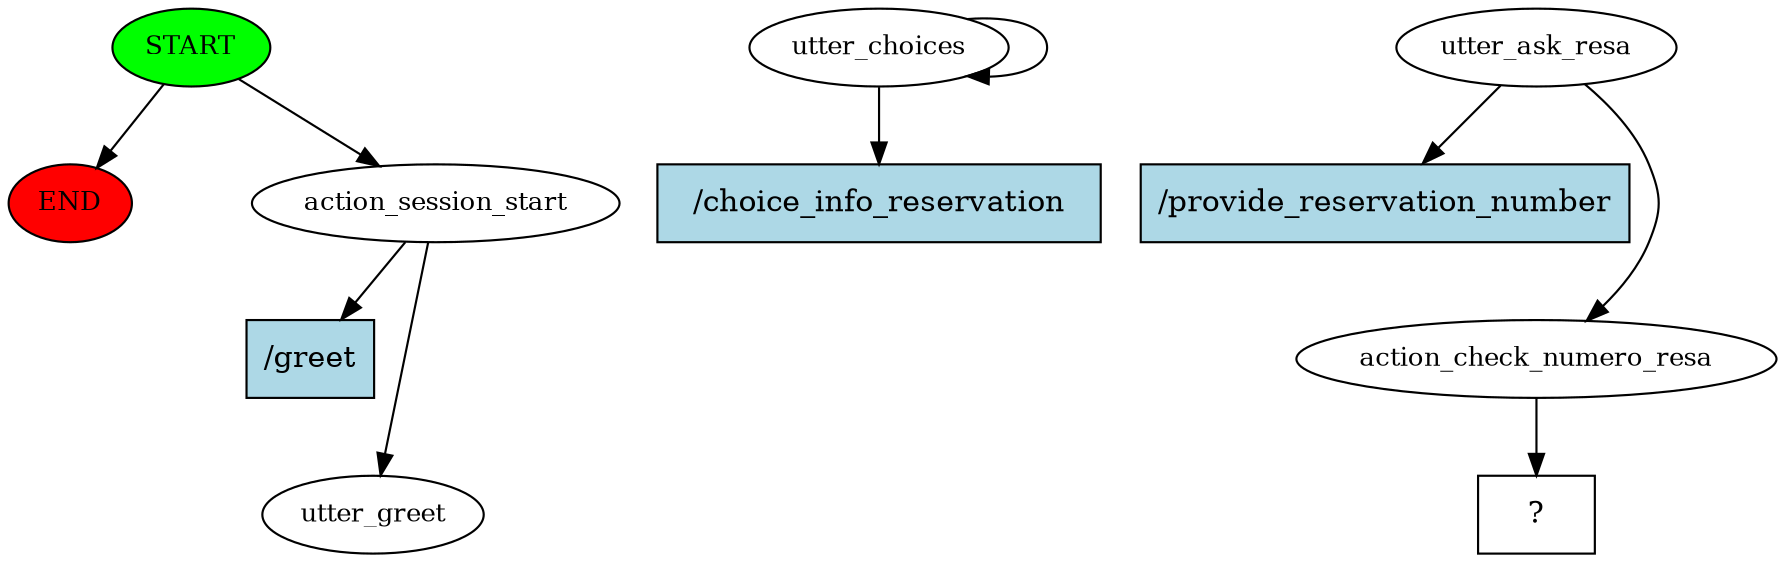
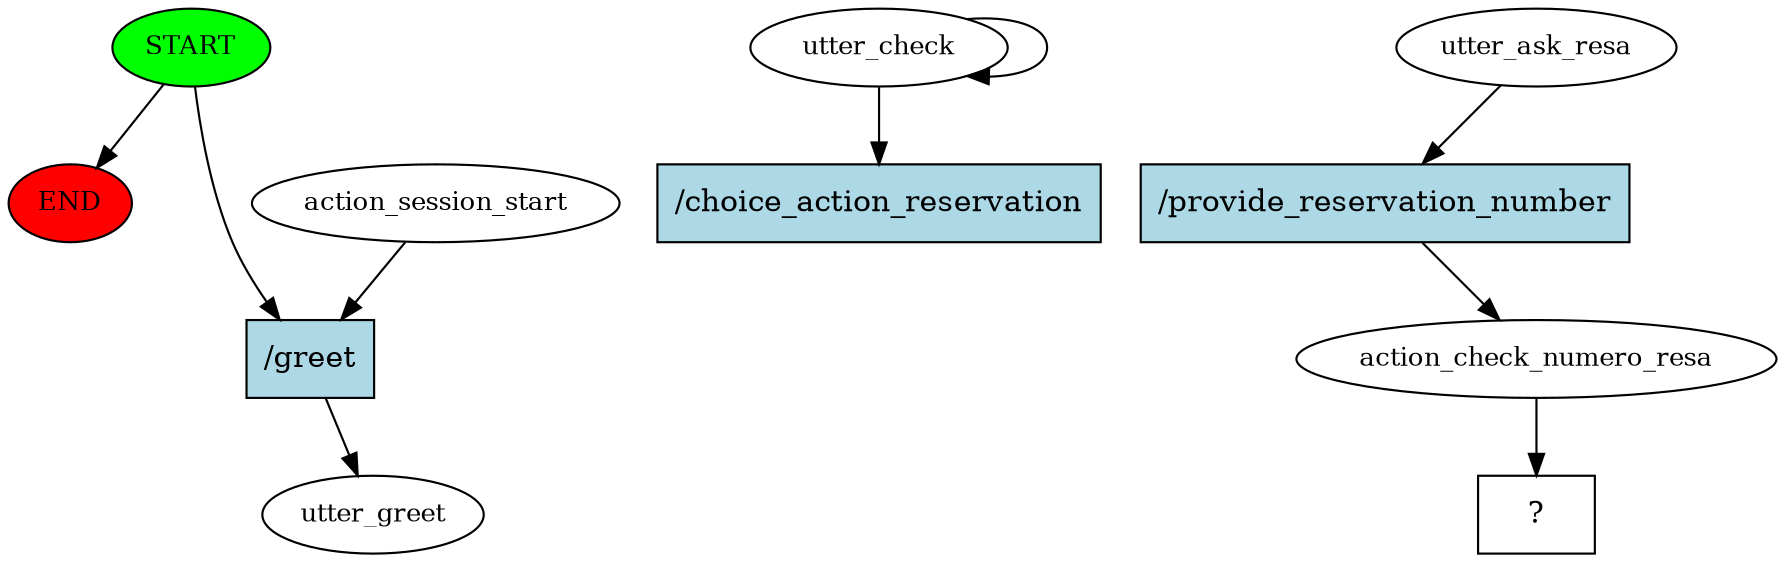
node "utter_choices": label "utter_choices" -> "utter_check"
edge "START" -> "action_session_start": now "START" -> "/greet"
edge "utter_ask_resa" -> "action_check_numero_resa": now "/provide_reservation_number" -> "action_check_numero_resa"
node "/choice_info_reservation": label "/choice_info_reservation" -> "/choice_action_reservation"
edge "action_session_start" -> "utter_greet": now "/greet" -> "utter_greet"
